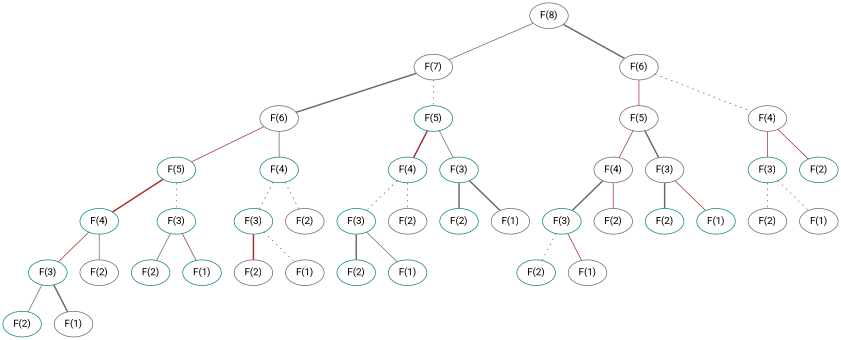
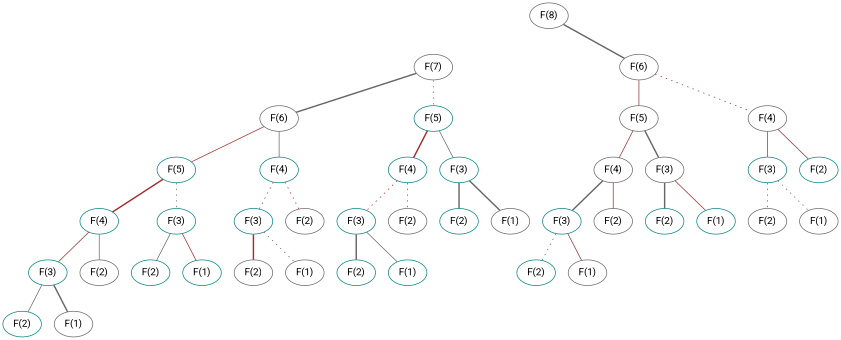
edge "F(8)" -- "F(7)": removed
